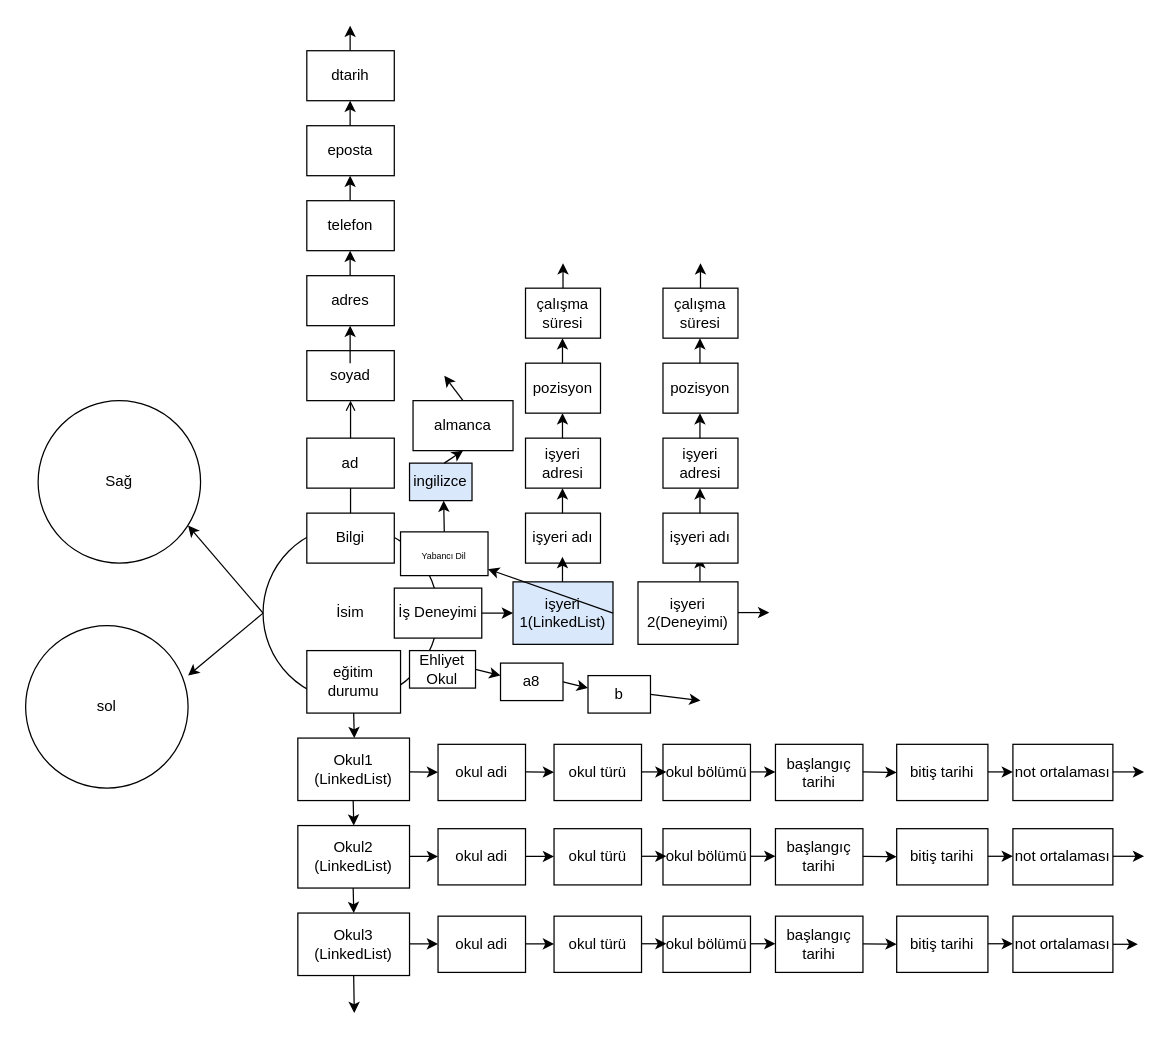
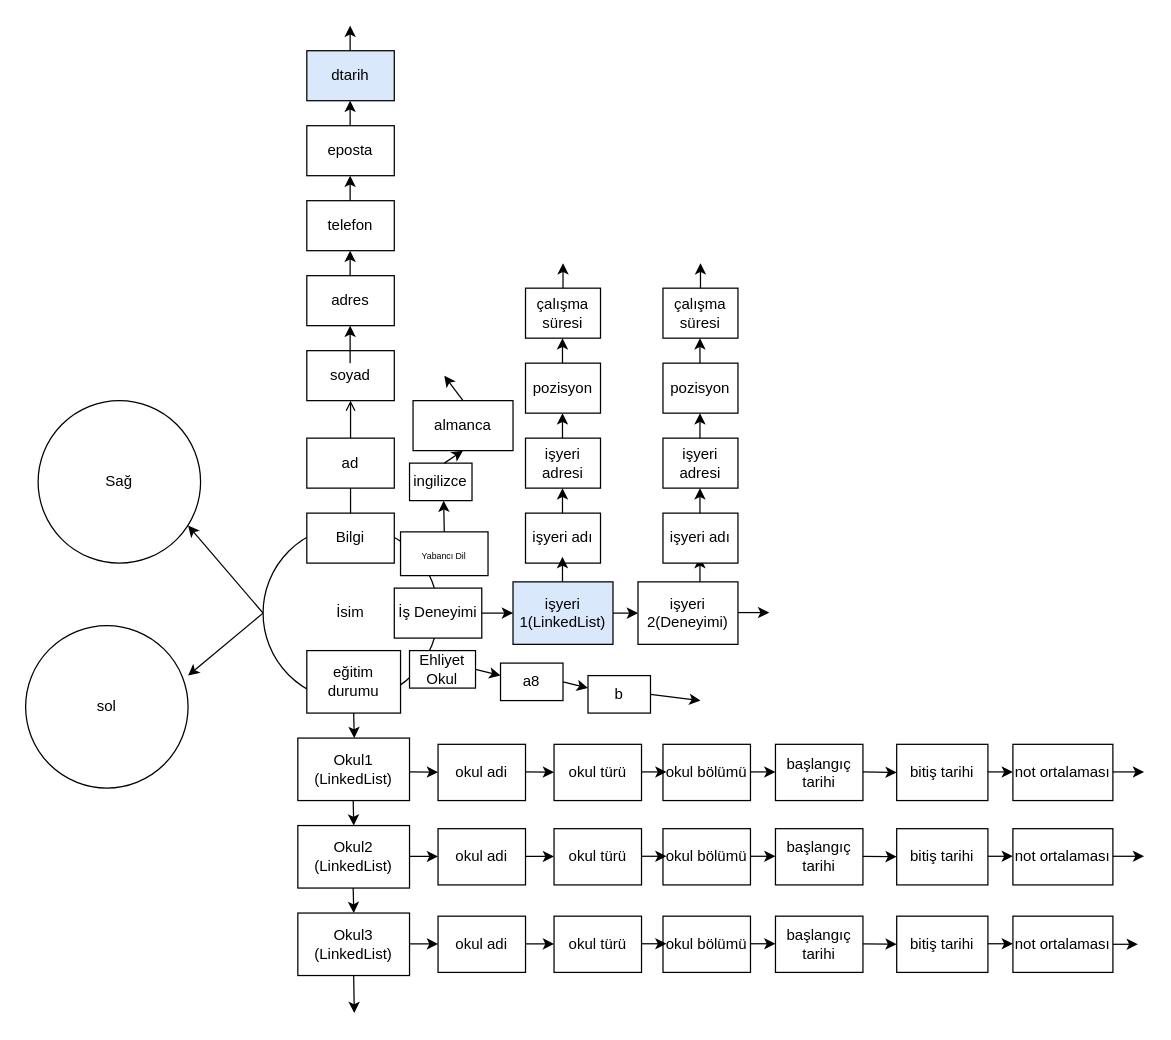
node "dtarih": fillcolor #ffffff -> #dae8fc
node "ingilizce": fillcolor #dae8fc -> #ffffff
edge "işyeri 1(LinkedList)" -> "Yabancı Dil": now "işyeri 1(LinkedList)" -> "işyeri 2(Deneyimi)"
